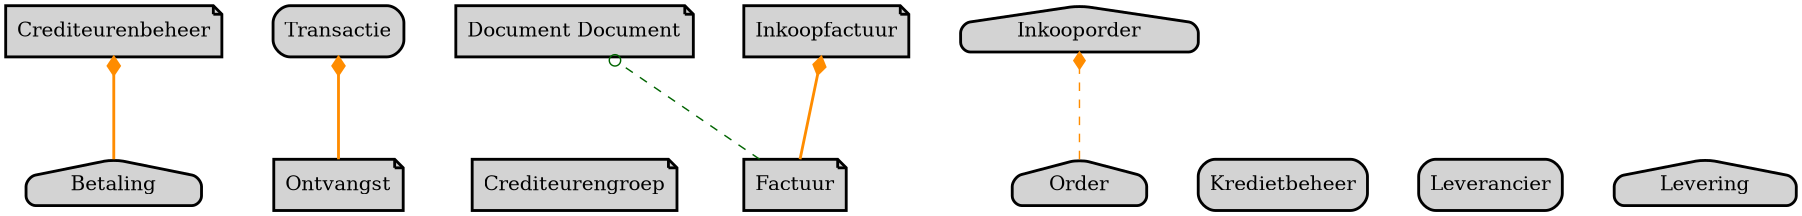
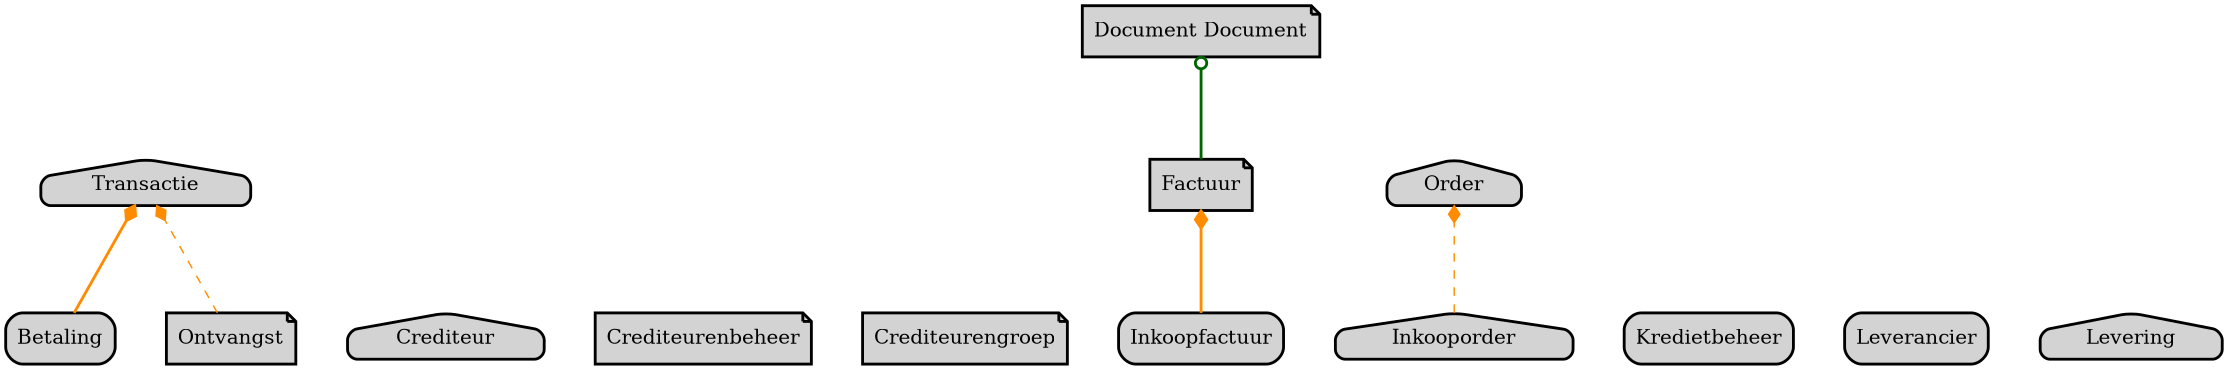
node "Transactie": shape box -> house
node "Inkoopfactuur": shape note -> box
edge "Factuur" -> "Document Document": style dashed -> bold
edge "Order" -> "Inkooporder": reversed
edge "Betaling" -> "Crediteurenbeheer": now "Betaling" -> "Transactie"
edge "Ontvangst" -> "Transactie": style bold -> dashed
edge "Factuur" -> "Inkoopfactuur": reversed
node "Betaling": shape house -> box
node "Crediteur": added
